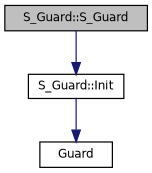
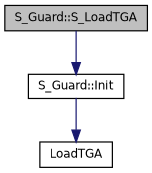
node "S_Guard::S_Guard": label "S_Guard::S_Guard" -> "S_Guard::S_LoadTGA"
node "Guard": label "Guard" -> "LoadTGA"
